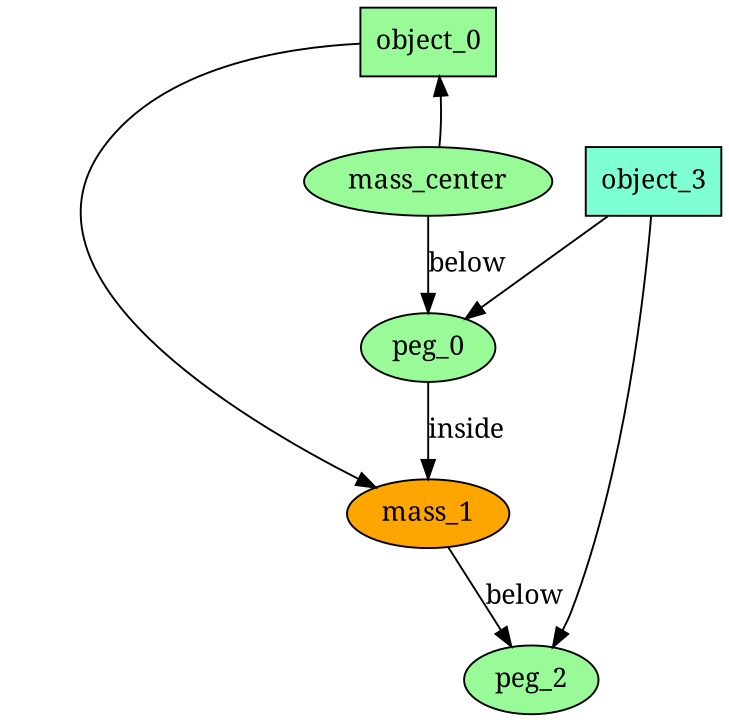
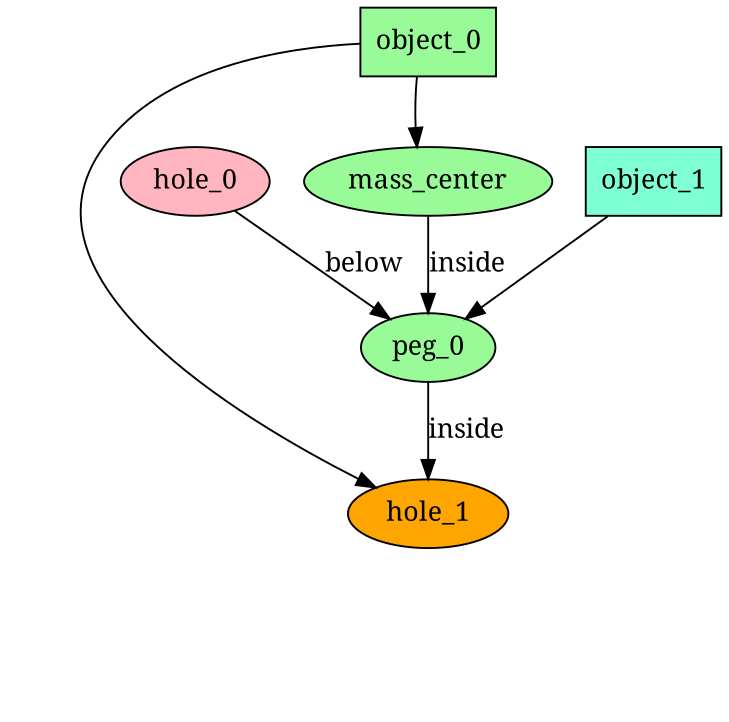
edge "mass_center" -> "object_0": reversed
node "hole_0": added
node "object_3": label "object_3" -> "object_1"
edge "mass_center" -> "peg_0": label "below" -> "inside"
node "mass_1": label "mass_1" -> "hole_1"
node "peg_2": removed
